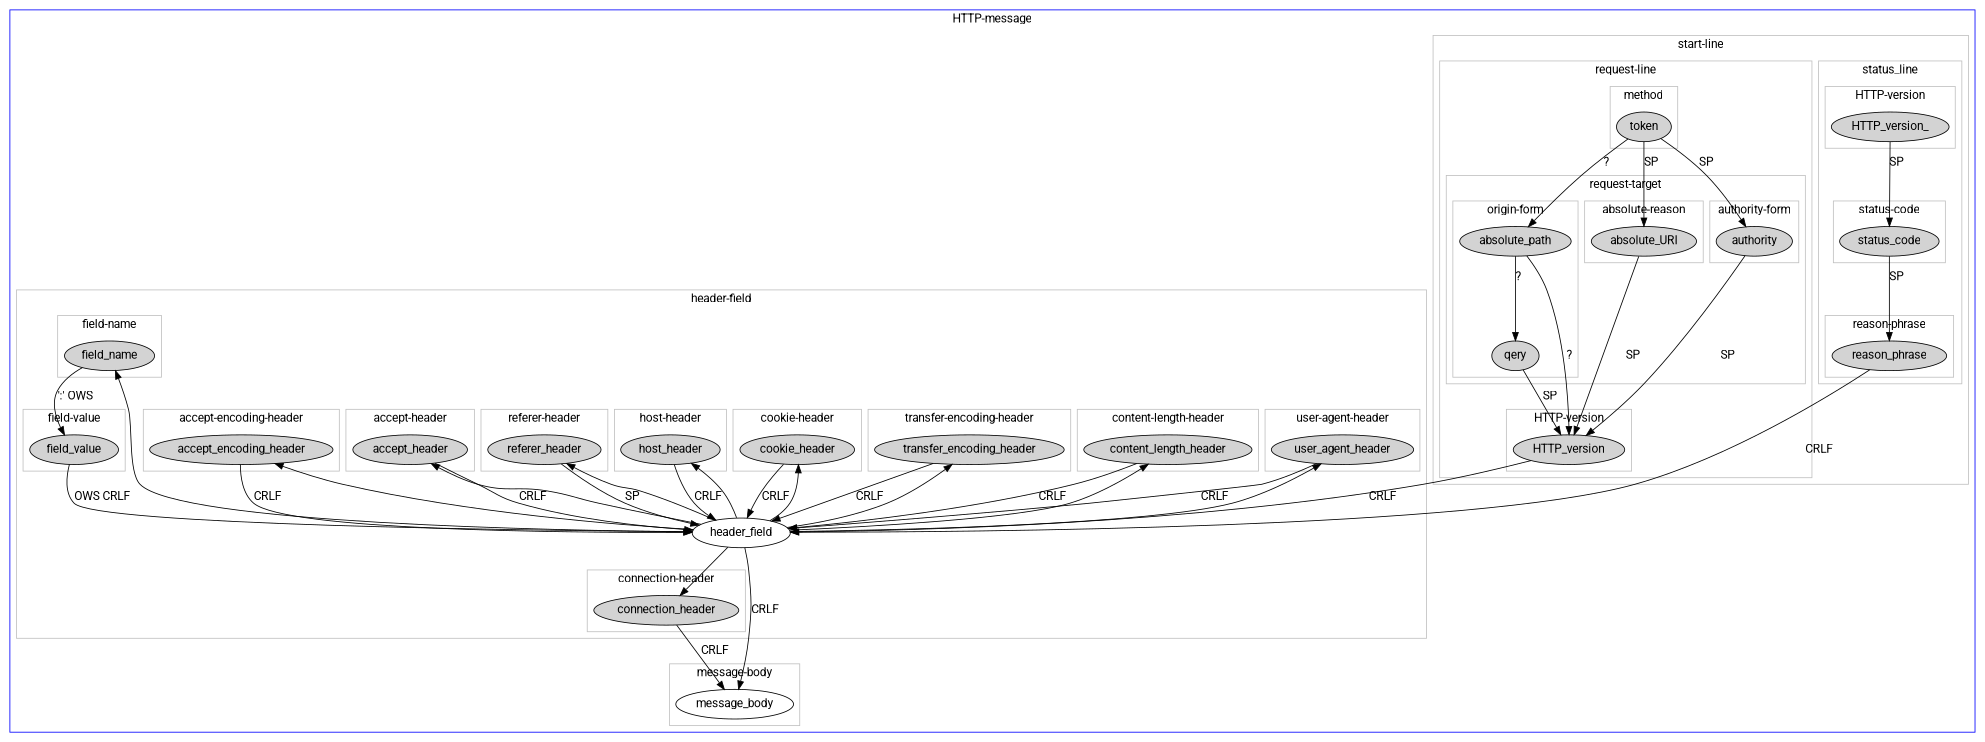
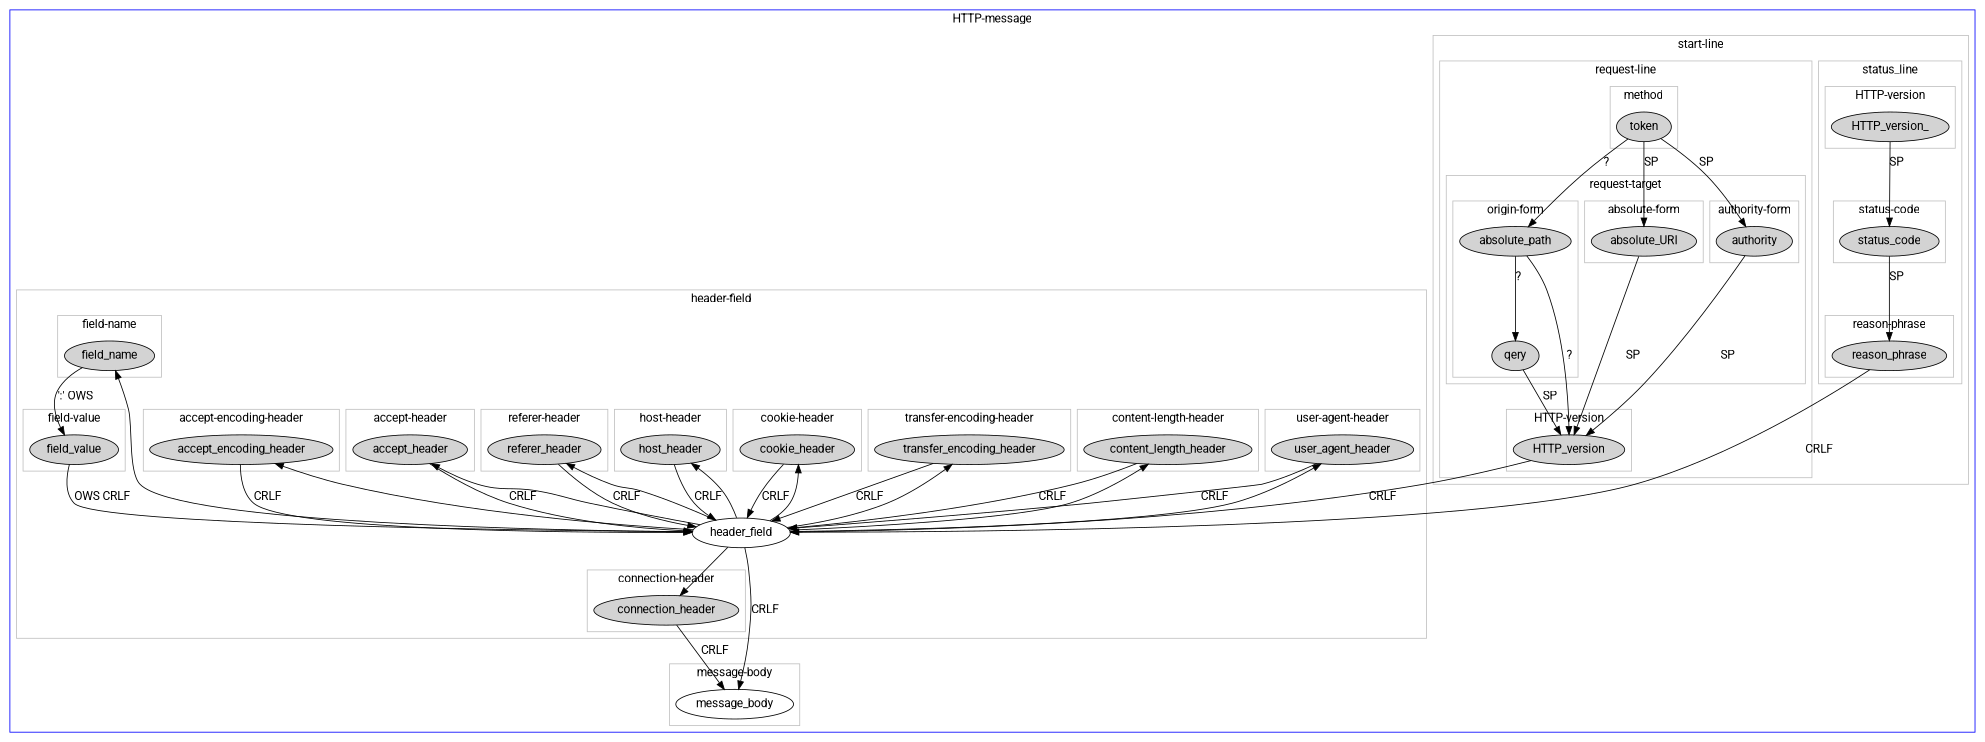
cluster "absolute-reason": label "absolute-reason" -> "absolute-form"
edge "referer_header" -> "header_field": label "SP" -> "CRLF"
